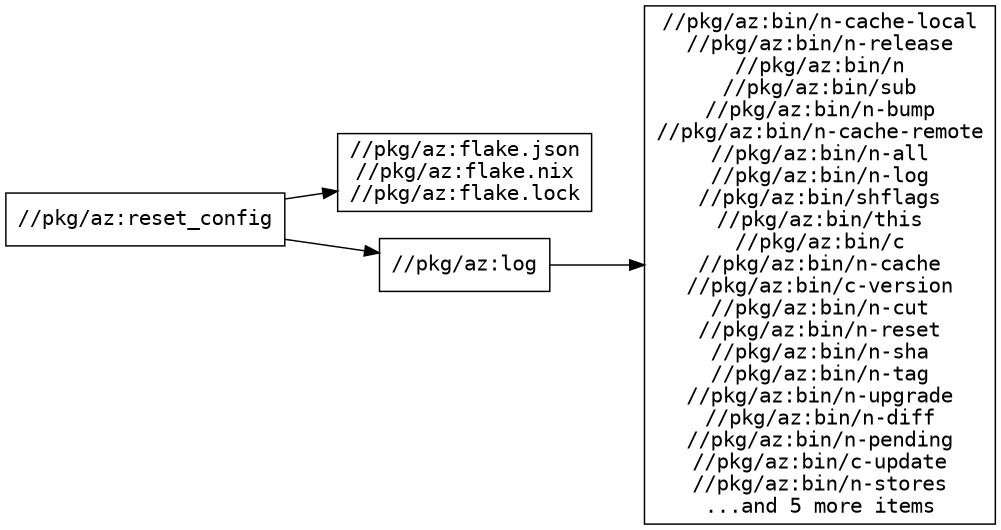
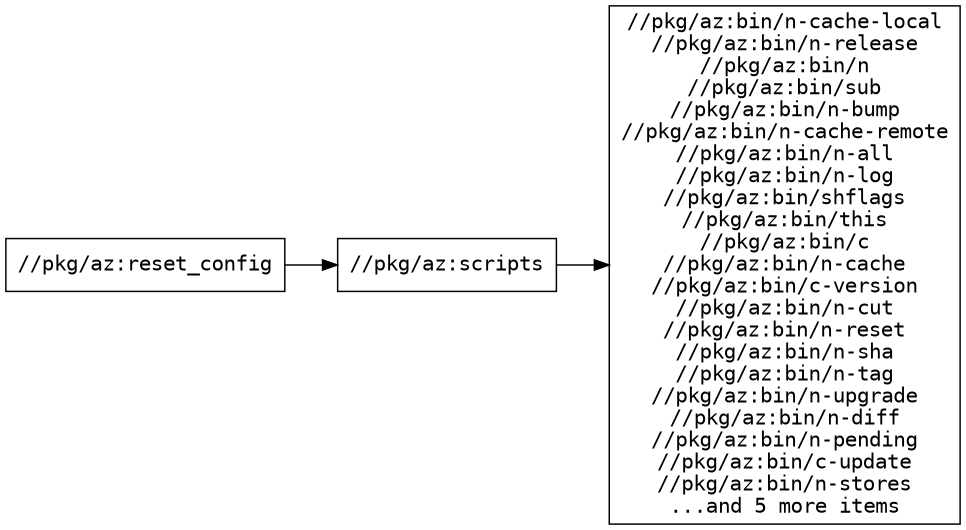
node "//pkg/az:flake.json //pkg/az:flake.nix //pkg/az:flake.lock": removed
node "//pkg/az:log": label "//pkg/az:log" -> "//pkg/az:scripts"
